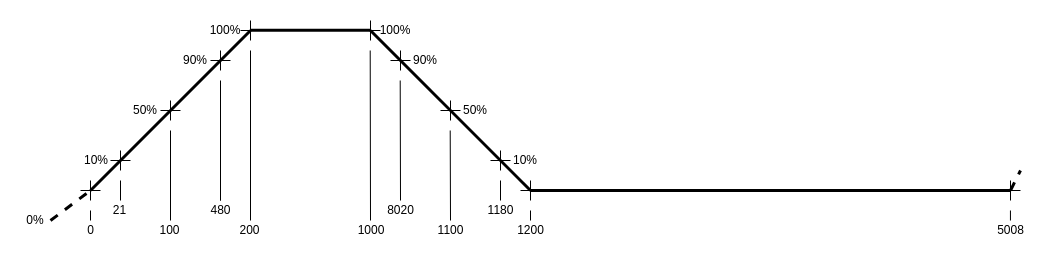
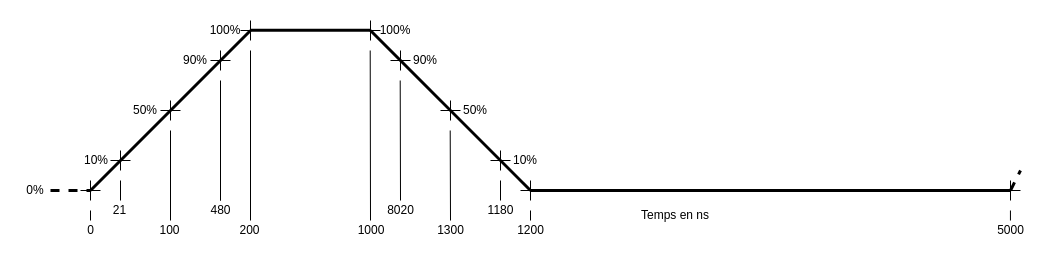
node "Temps en ns": added
node "0%": moved (36, 221) -> (36, 191)
node "1100": label "1100" -> "1300"
node "5008": label "5008" -> "5000"
